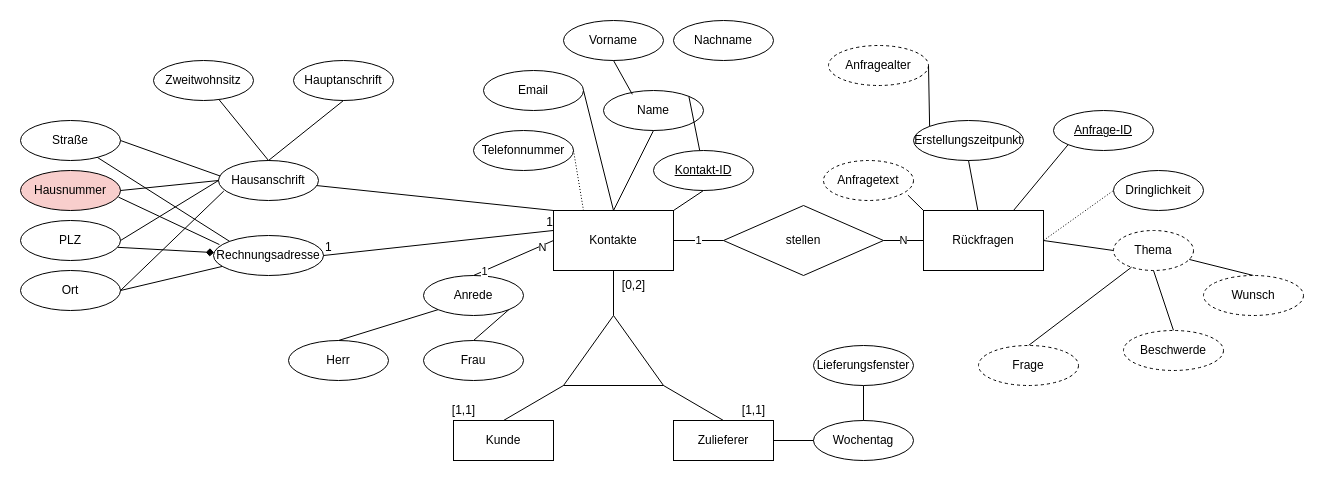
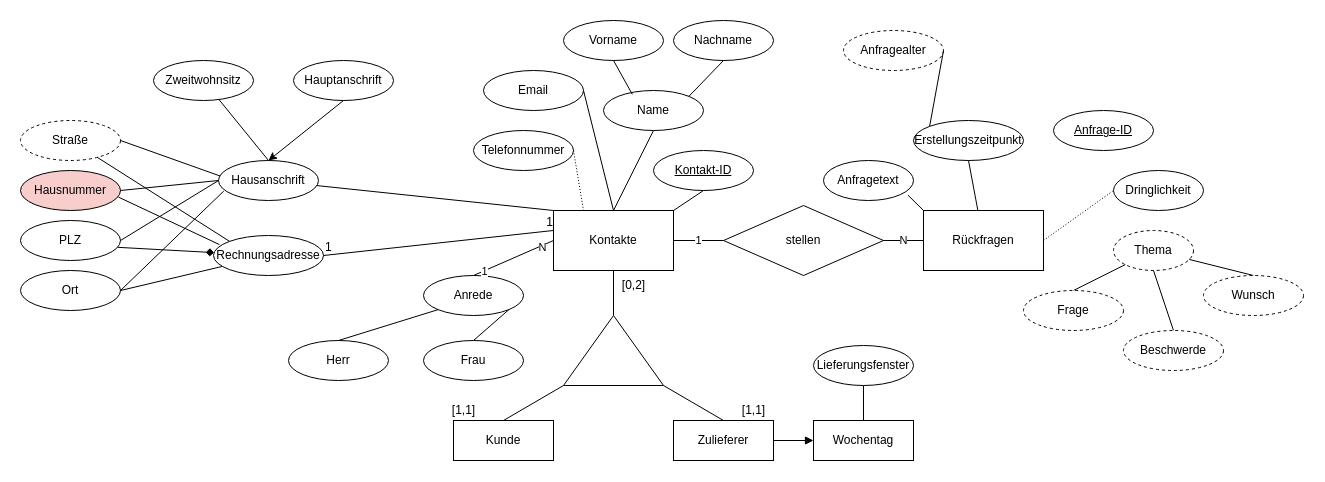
node "Anfragealter": moved (879, 66) -> (894, 51)
edge "Name" -- "Kontakt-ID": now "Name" -- "Nachname"
node "Straße": style solid -> dashed
edge "Hauptanschrift" -- "Hausanschrift": arrowhead none -> classic
edge "Anfrage-ID" -- "Rückfragen": removed
node "Anfragetext": style dashed -> solid
edge "Rückfragen" -- "Thema": removed
node "Frage": moved (1029, 366) -> (1074, 311)
edge "Zulieferer" -- "Wochentag": arrowhead none -> block
node "Wochentag": shape ellipse -> rectangle
